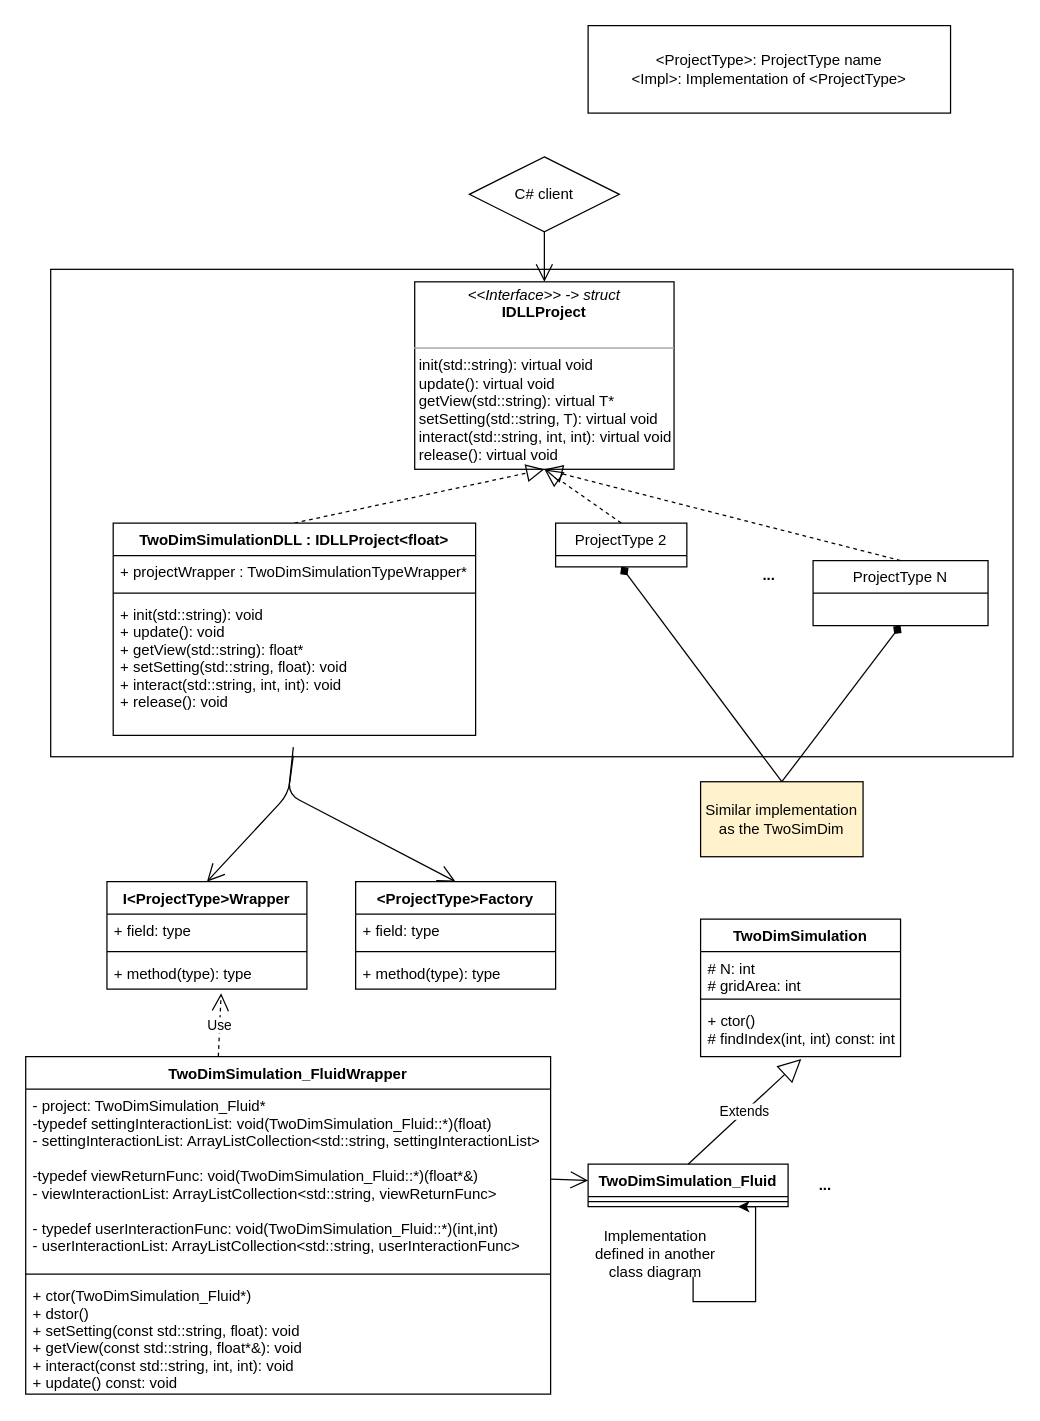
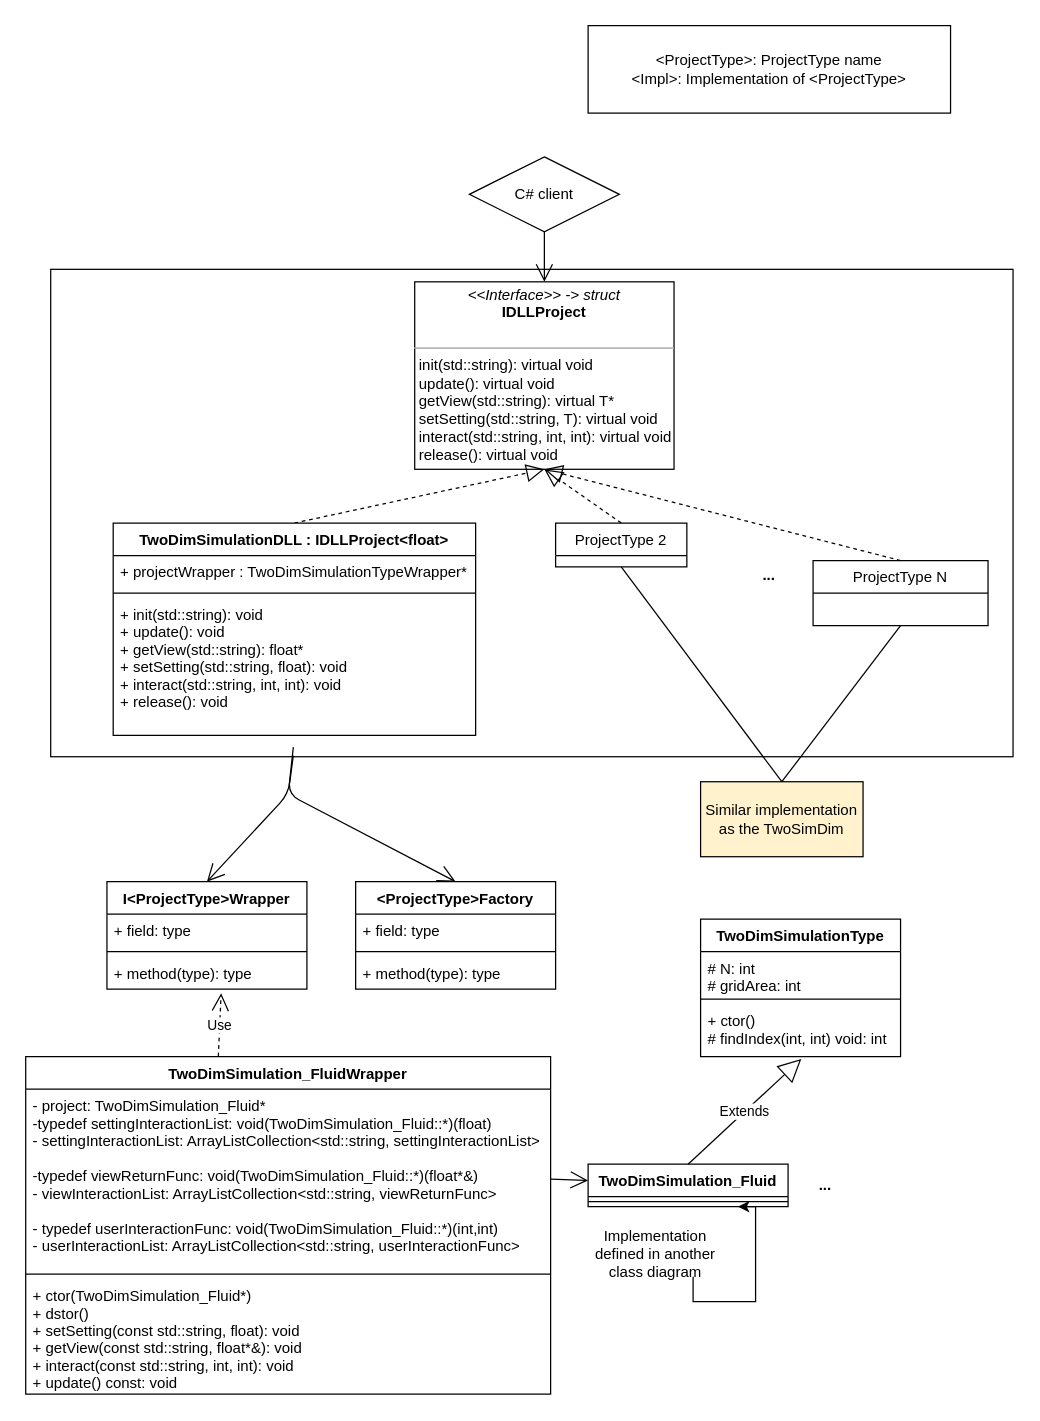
edge "Similar implementation as the TwoSimDim" -> "ProjectType 2": arrowhead diamond -> none
edge "Similar implementation as the TwoSimDim" -> "ProjectType N": arrowhead diamond -> none
node "TwoDimSimulation": label "TwoDimSimulation" -> "TwoDimSimulationType"
node "+ ctor() # findIndex(int, int) const: int": label "+ ctor() # findIndex(int, int) const: int" -> "+ ctor() # findIndex(int, int) void: int"
